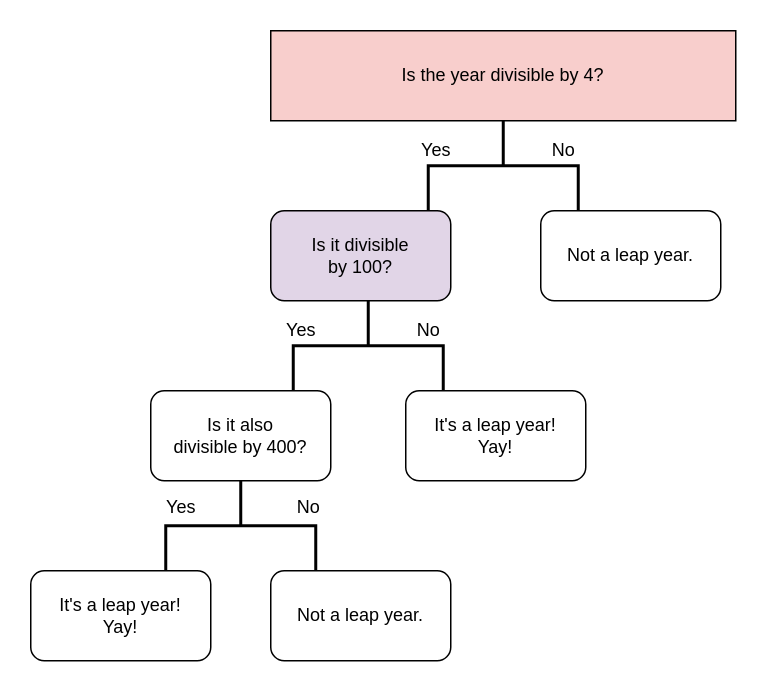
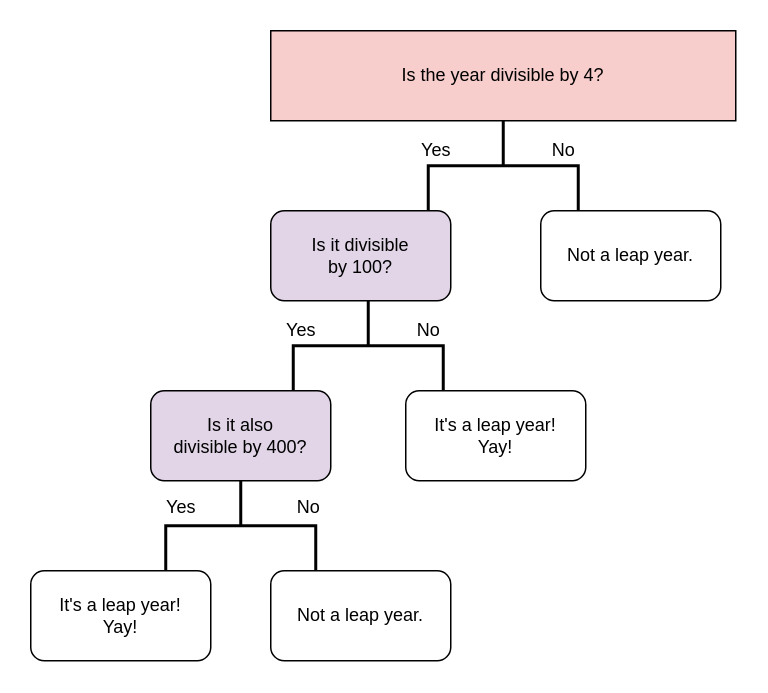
node "Is it also divisible by 400?": fillcolor #ffffff -> #e1d5e7
